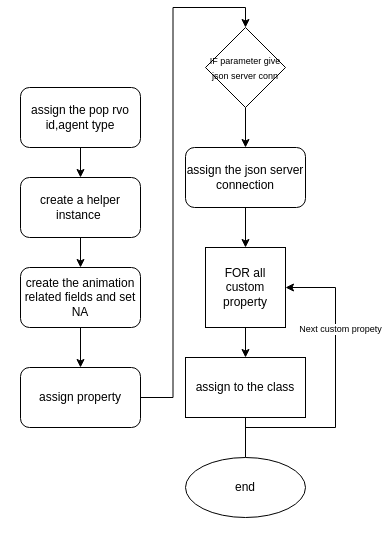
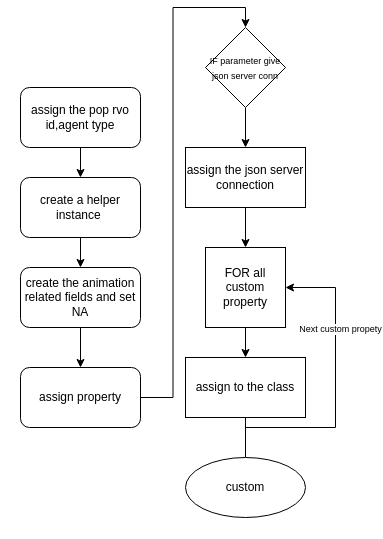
node "assign the json server connection": shape rounded rectangle -> rectangle
node "end": label "end" -> "custom"
